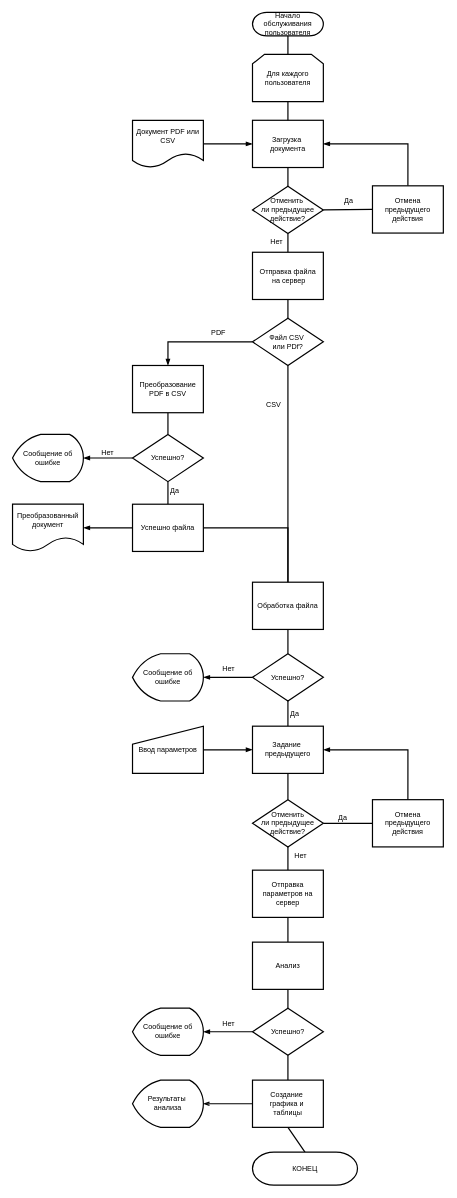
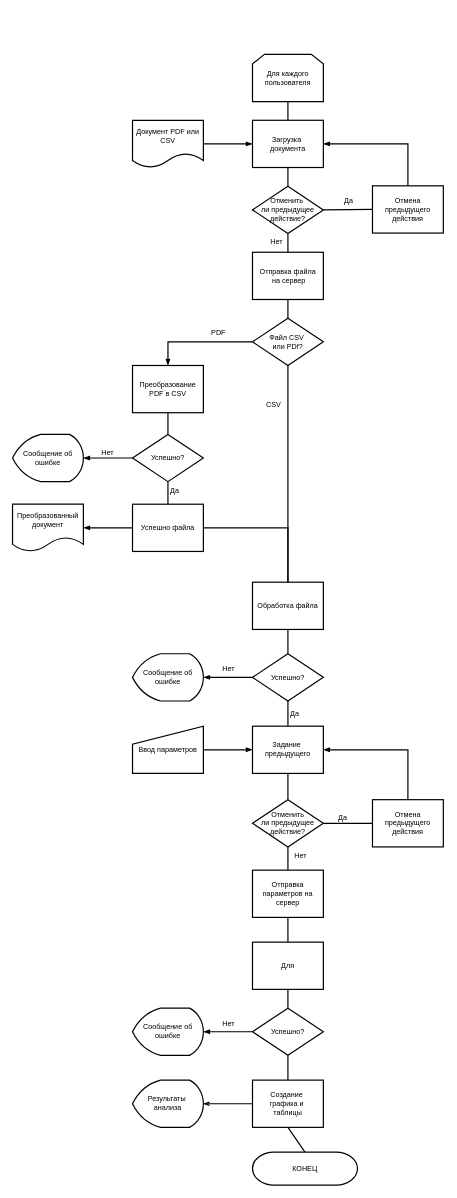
node "Начало обслуживания пользователя": removed
edge "Начало обслуживания пользователя" -- "Для каждого пользователя": removed
node "Анализ": label "Анализ" -> "Для"
